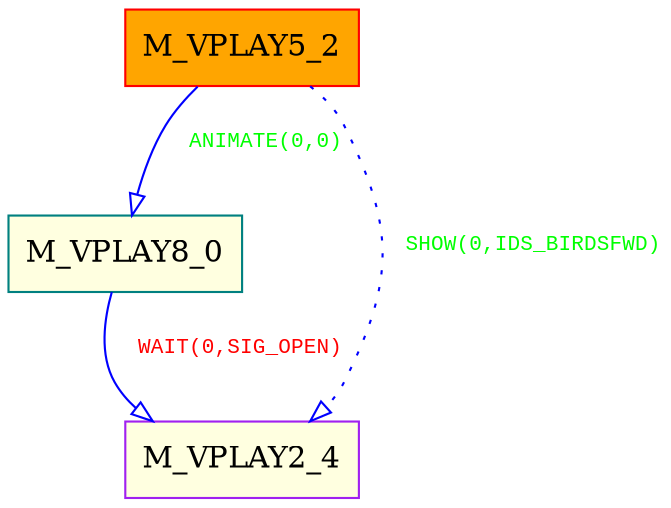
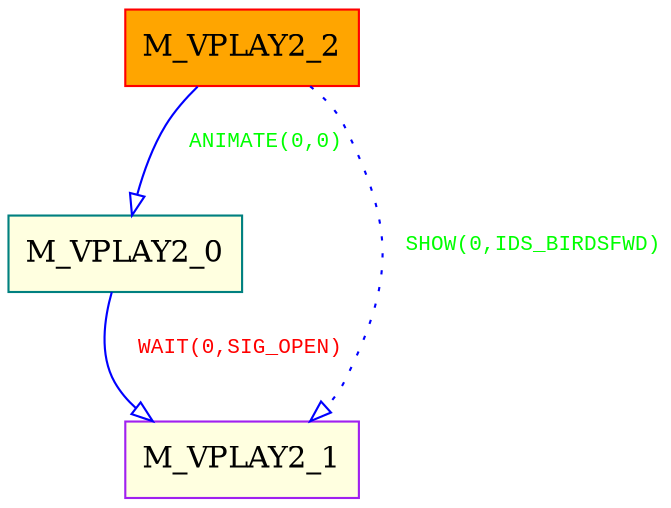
node "M_VPLAY5_2": label "M_VPLAY5_2" -> "M_VPLAY2_2"
node "M_VPLAY8_0": label "M_VPLAY8_0" -> "M_VPLAY2_0"
node "M_VPLAY2_4": label "M_VPLAY2_4" -> "M_VPLAY2_1"
